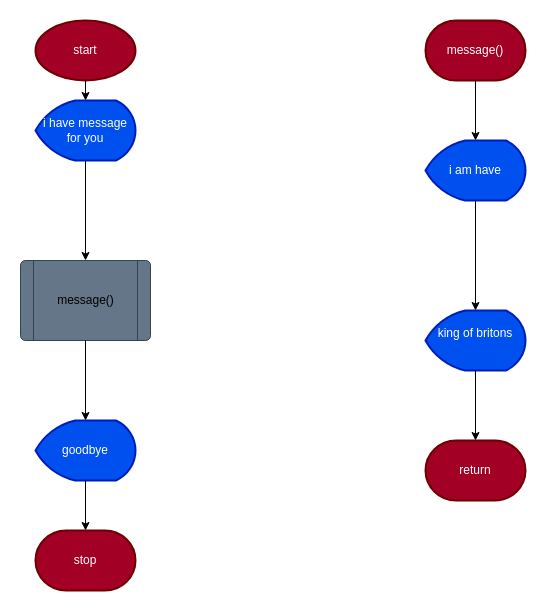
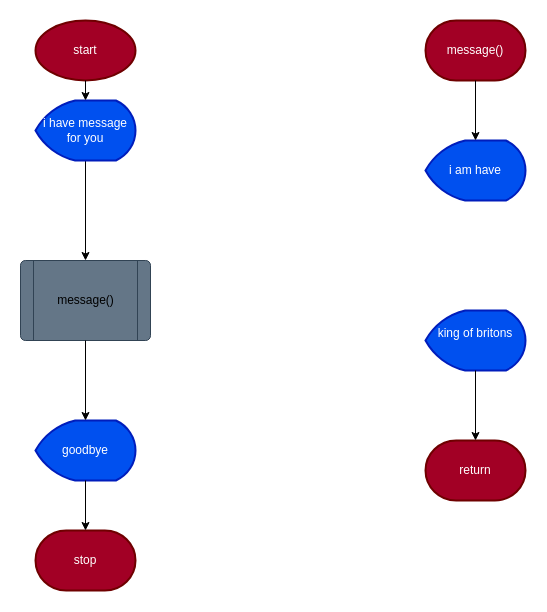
edge "i am have" -> "king of britons": removed
